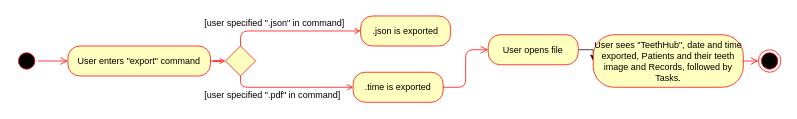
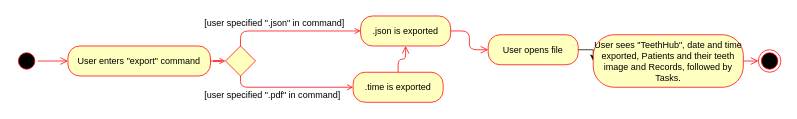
edge ".json is exported" -> "User opens file": added
edge ".time is exported" -> "User opens file": now ".time is exported" -> ".json is exported"
